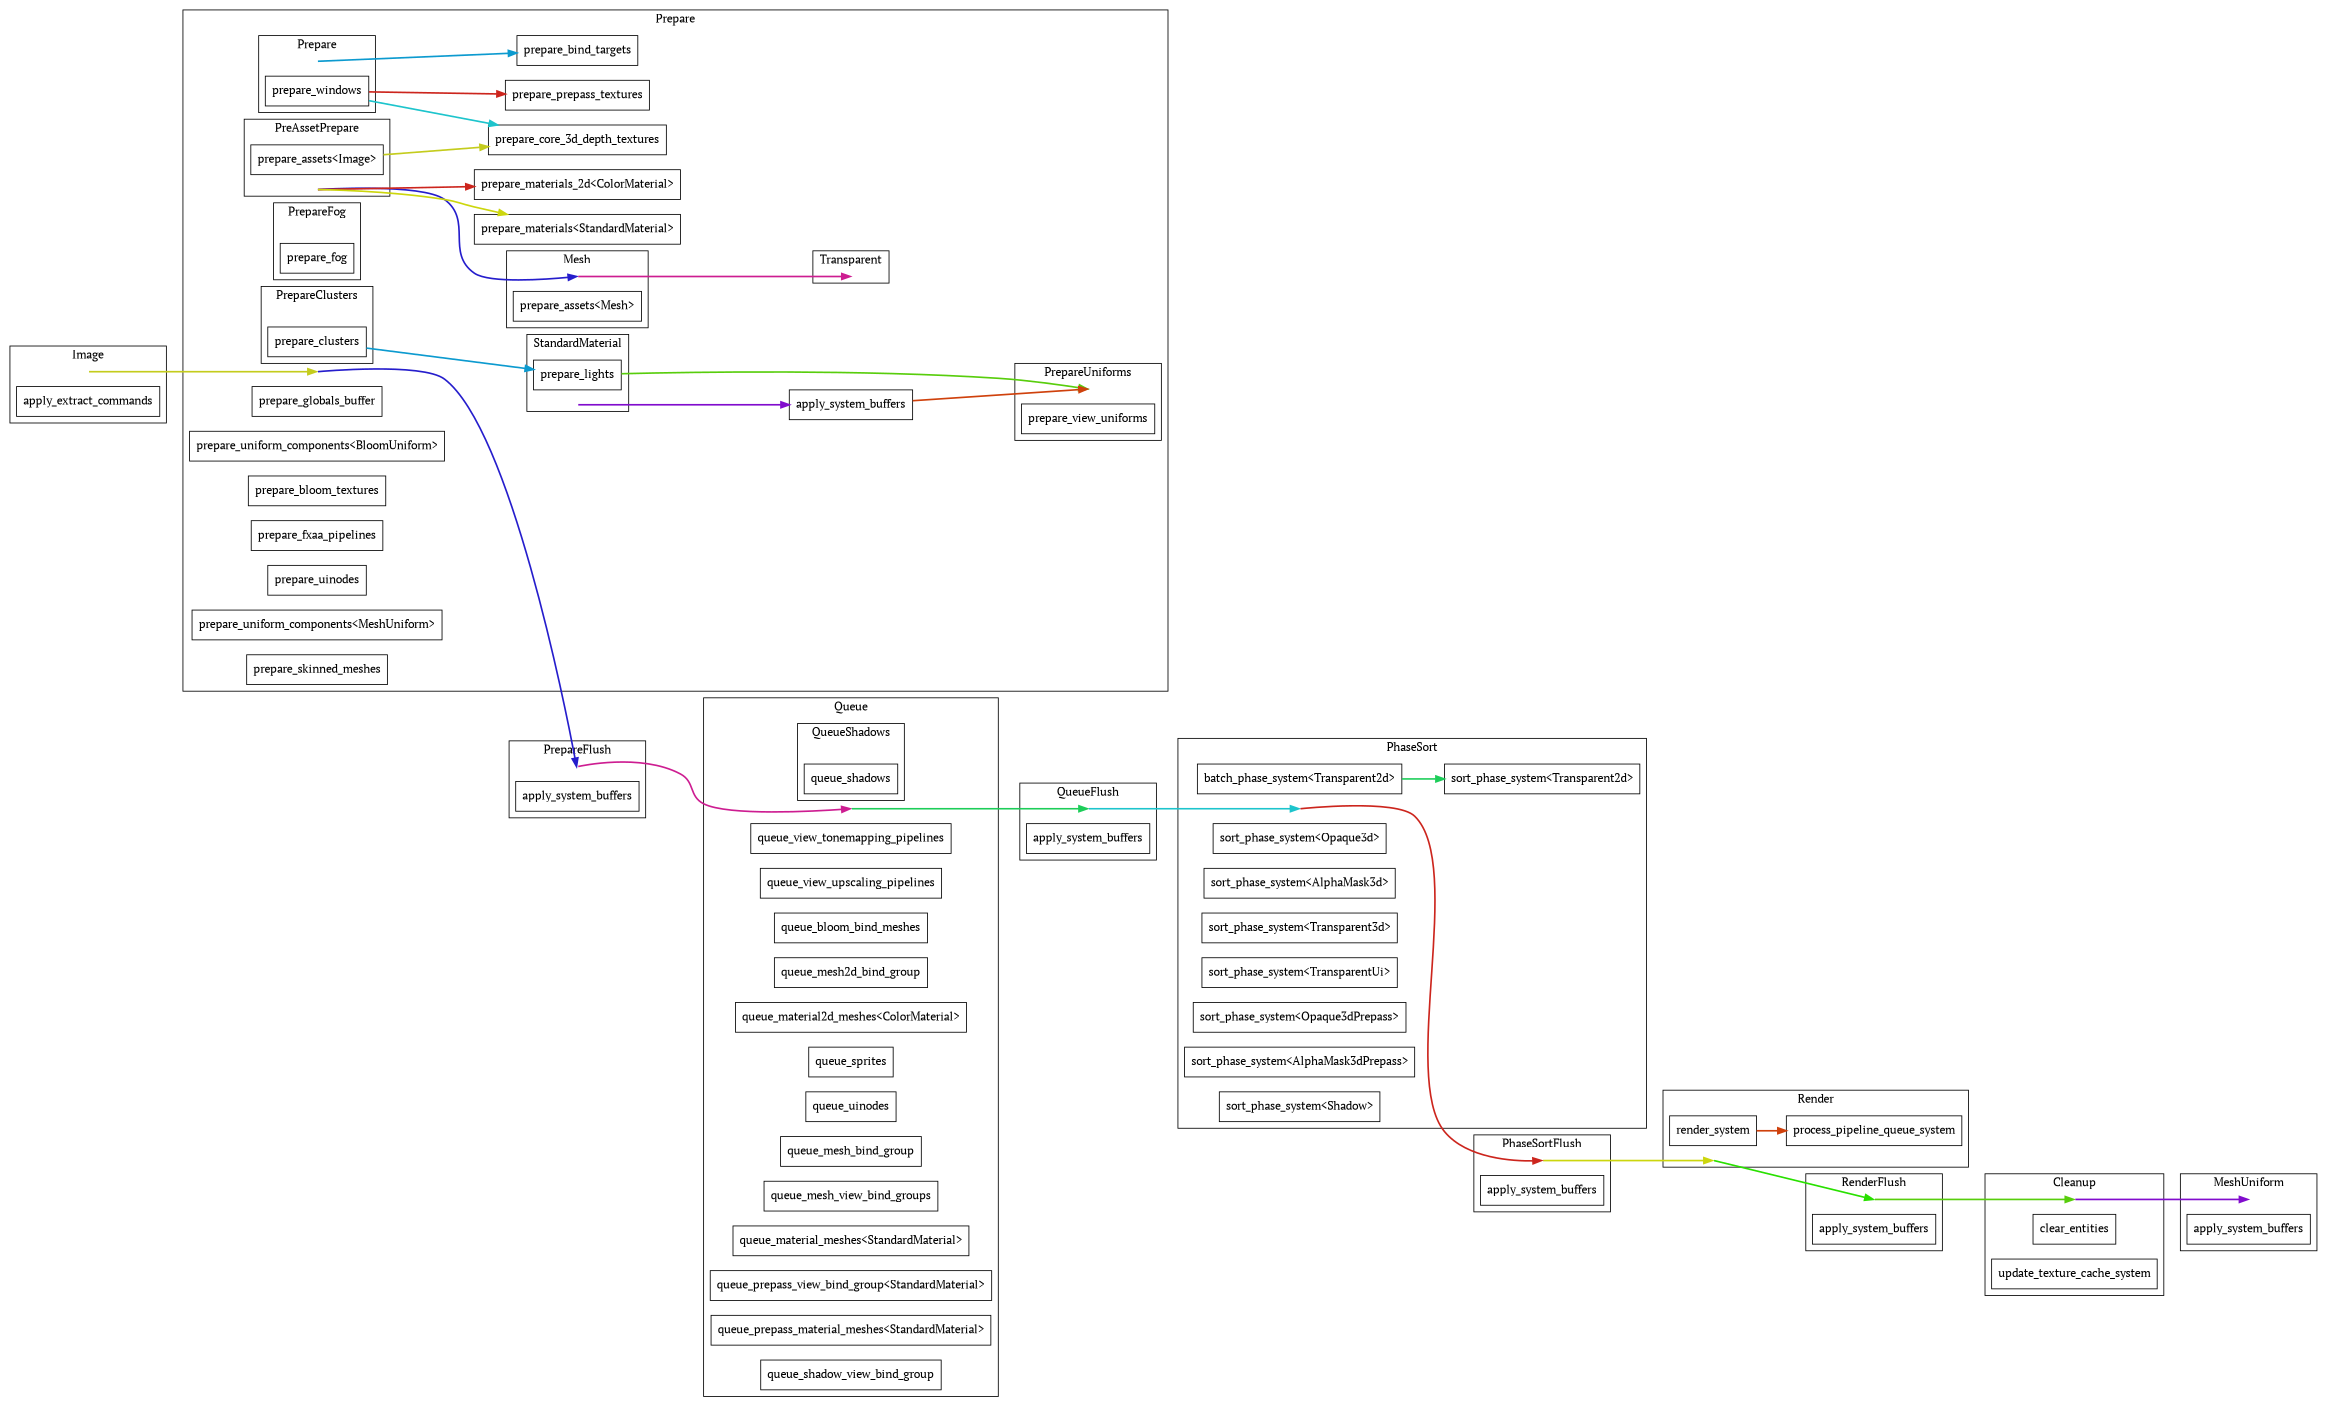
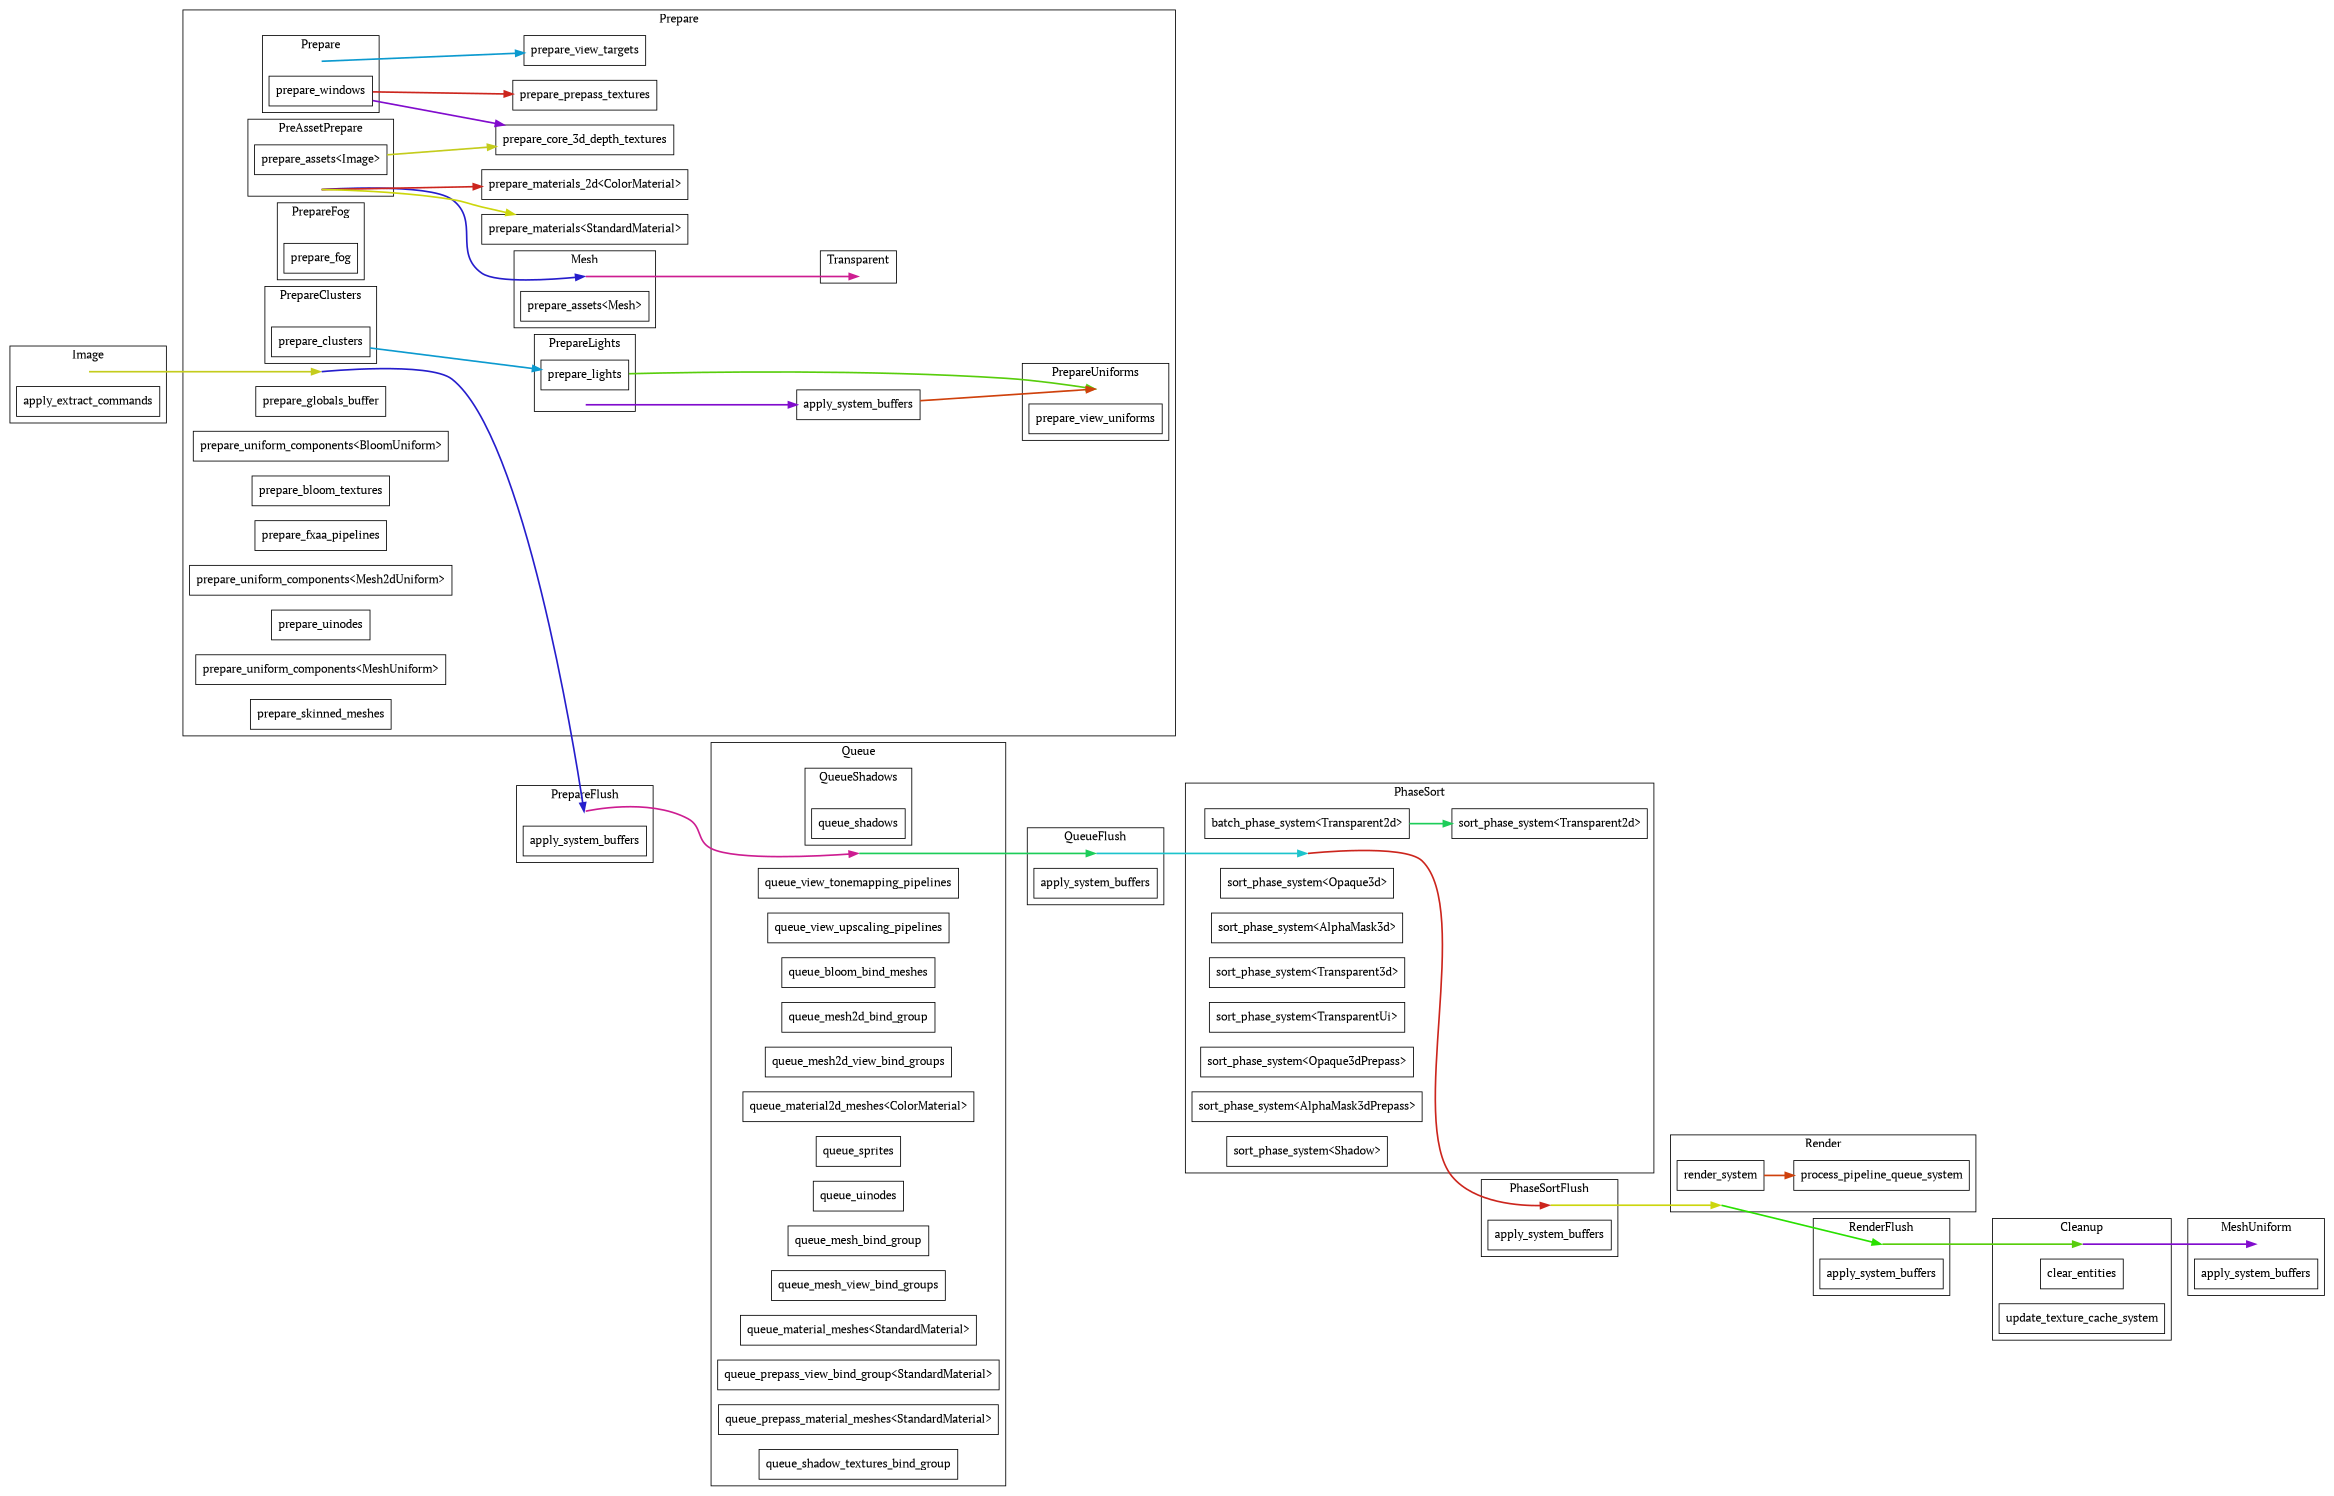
node "prepare_bind_targets": label "prepare_bind_targets" -> "prepare_view_targets"
edge "prepare_windows" -> "prepare_core_3d_depth_textures": color #1dc4cc -> #810ccd
cluster "StandardMaterial": label "StandardMaterial" -> "PrepareLights"
node "prepare_uniform_components<Mesh2dUniform>": added
node "queue_mesh2d_view_bind_groups": added
node "queue_shadow_view_bind_group": label "queue_shadow_view_bind_group" -> "queue_shadow_textures_bind_group"
